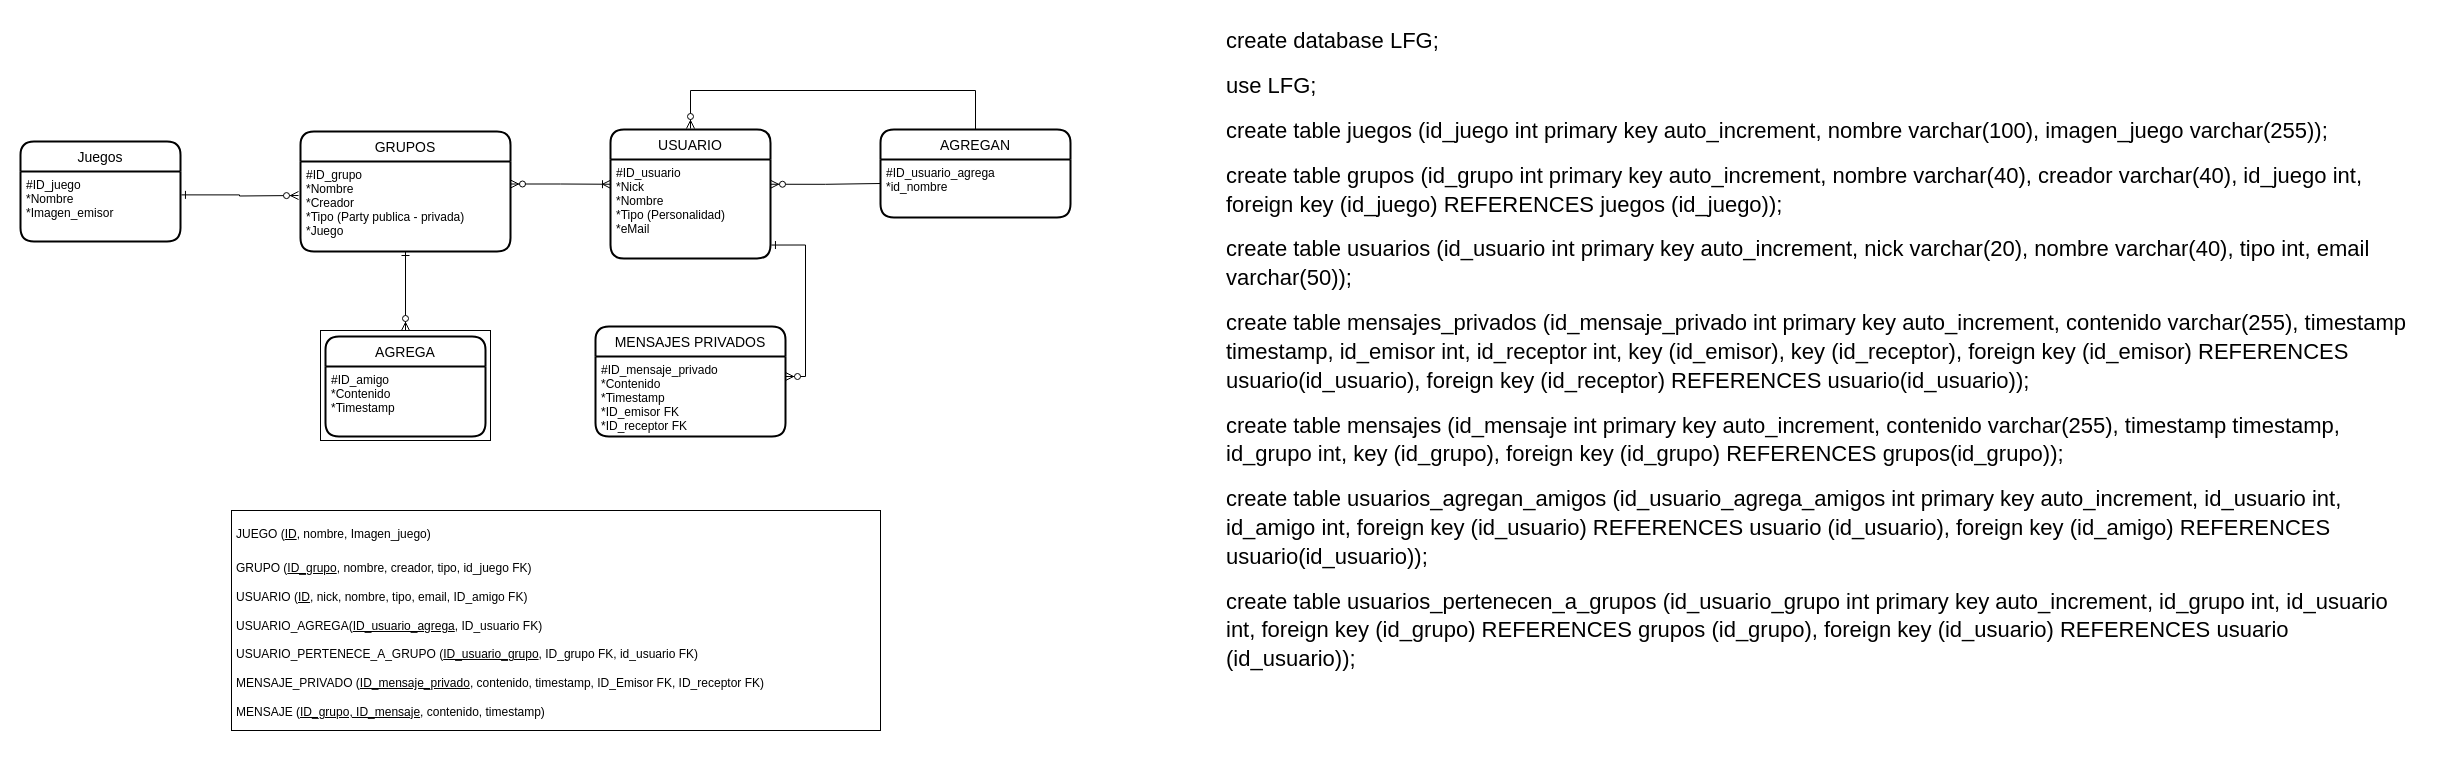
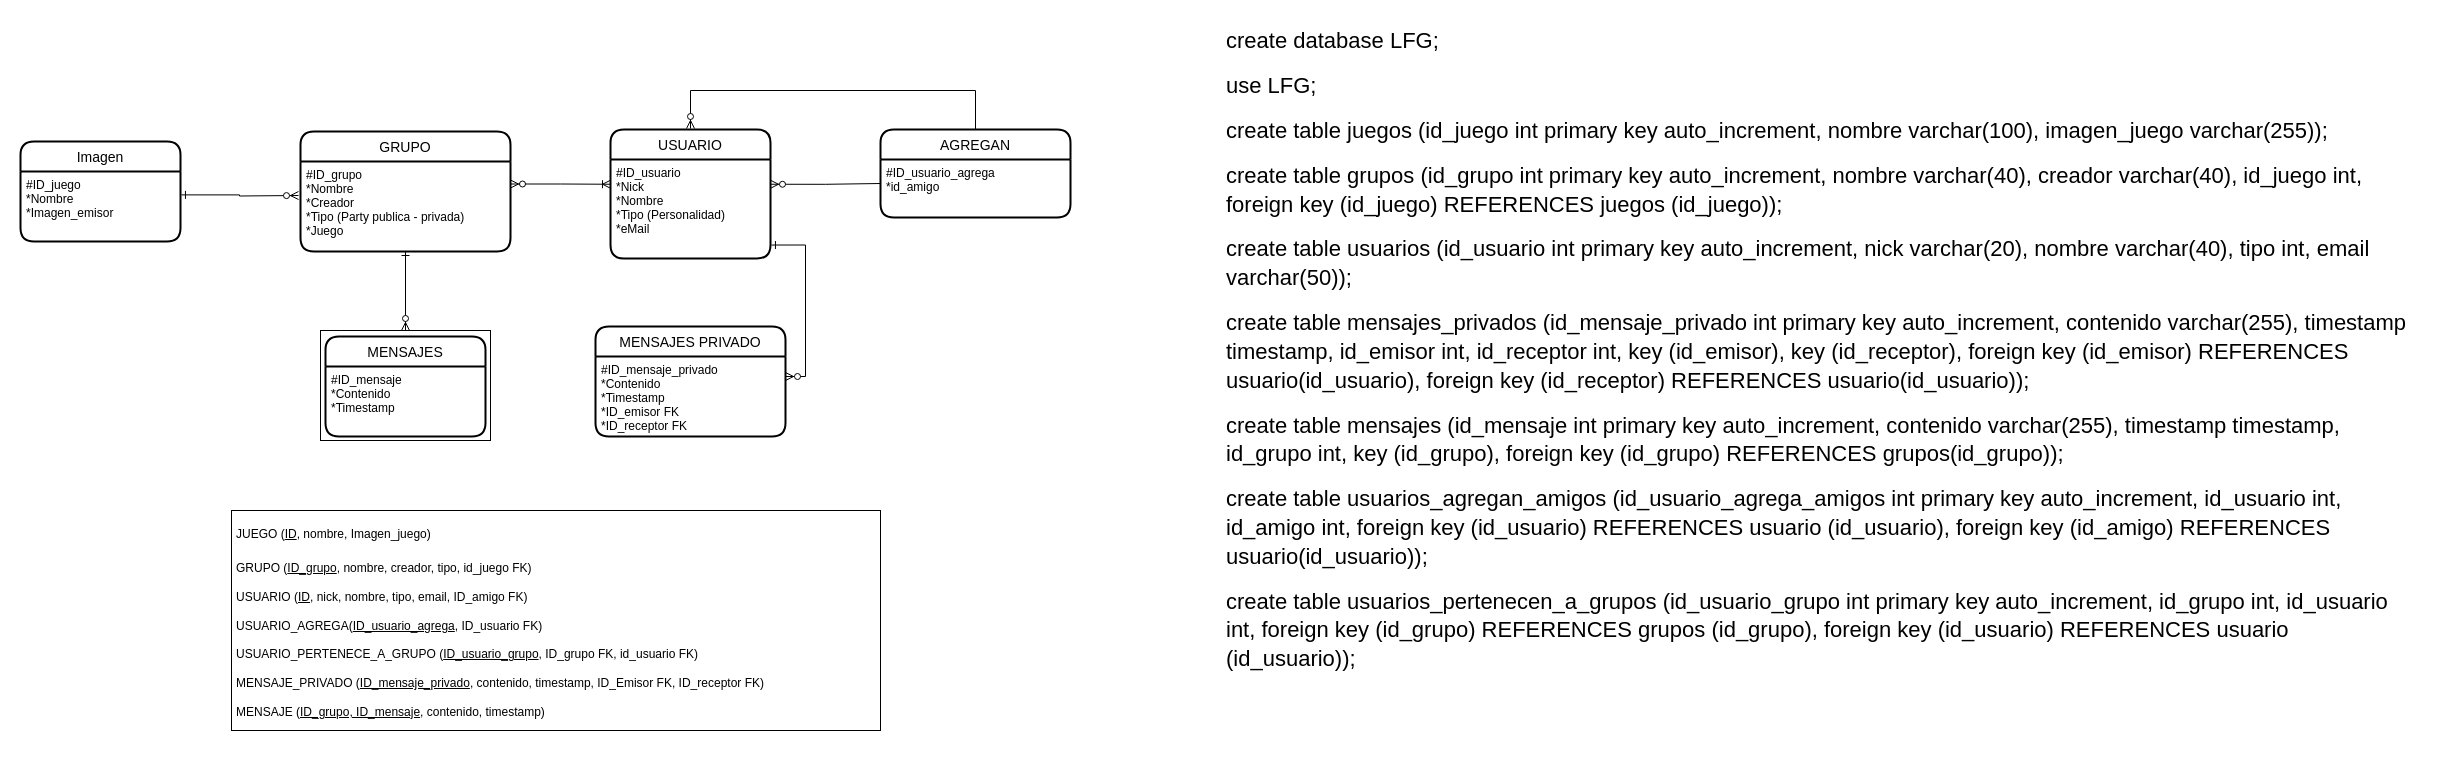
node "GRUPOS": label "GRUPOS" -> "GRUPO"
node "Juegos": label "Juegos" -> "Imagen"
node "#ID_usuario_agrega *id_nombre": label "#ID_usuario_agrega *id_nombre" -> "#ID_usuario_agrega *id_amigo"
node "MENSAJES PRIVADOS": label "MENSAJES PRIVADOS" -> "MENSAJES PRIVADO"
node "AGREGA": label "AGREGA" -> "MENSAJES"
node "#ID_amigo *Contenido *Timestamp": label "#ID_amigo *Contenido *Timestamp" -> "#ID_mensaje *Contenido *Timestamp"
